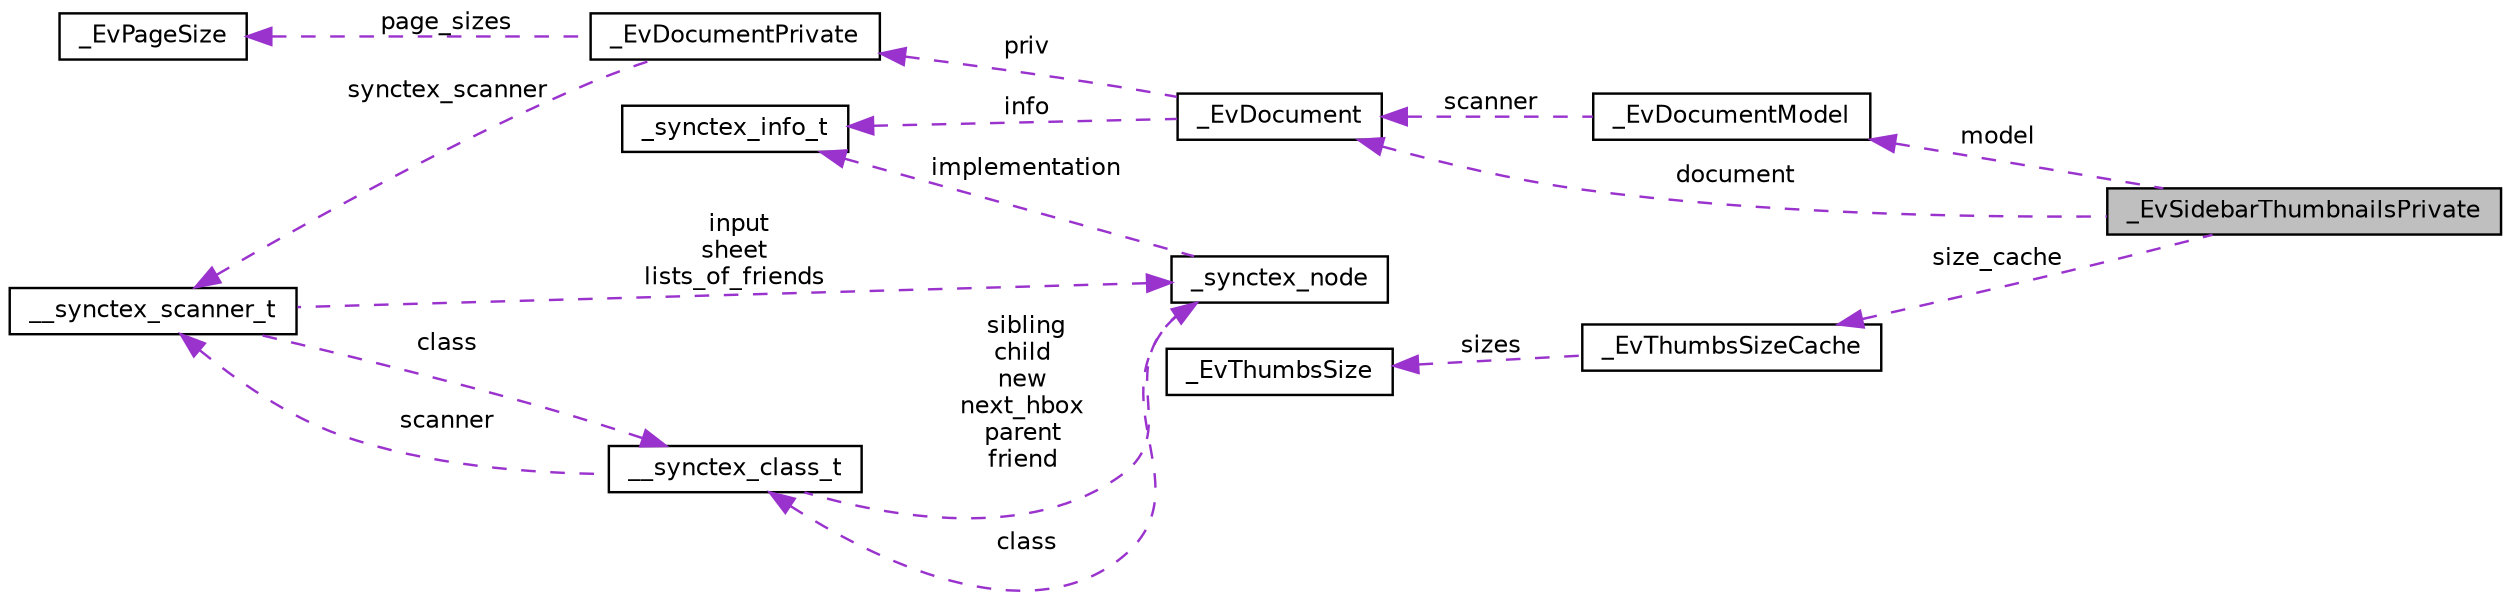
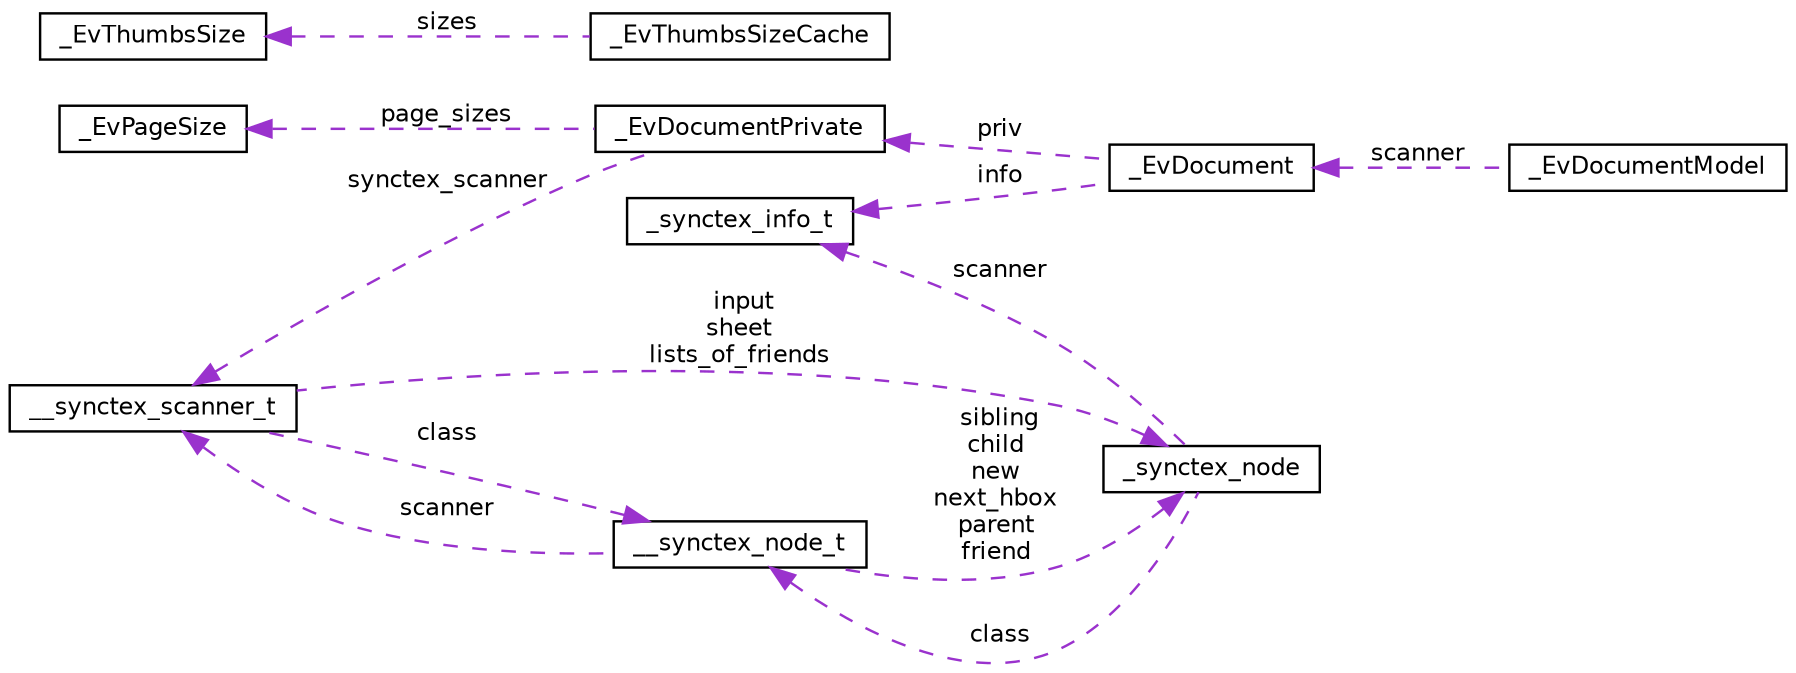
edge "_synctex_node" -> "_synctex_info_t": label " implementation" -> " scanner"
node "_EvSidebarThumbnailsPrivate": removed
node "__synctex_class_t": label "__synctex_class_t" -> "__synctex_node_t"
